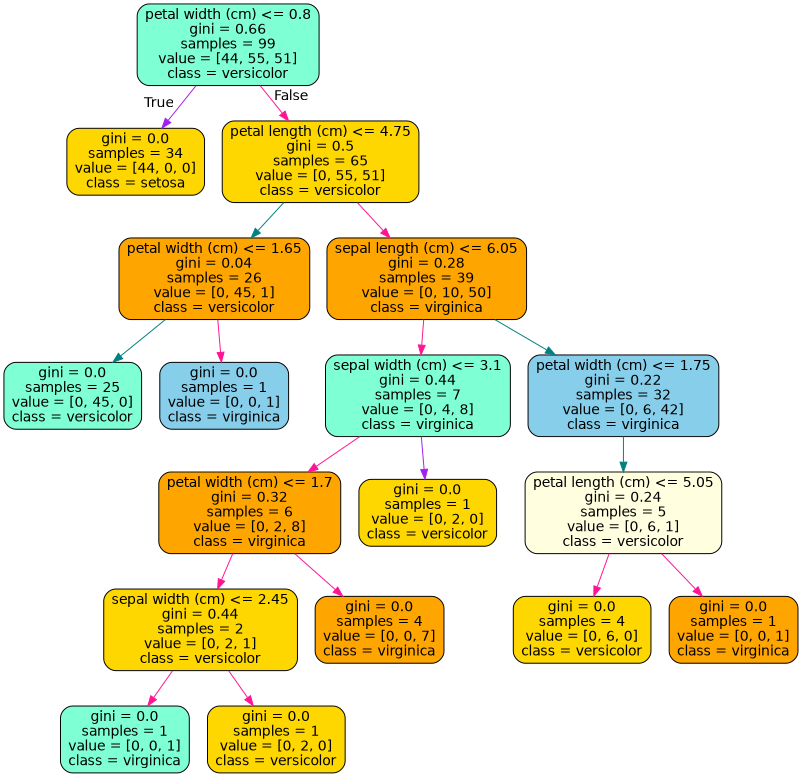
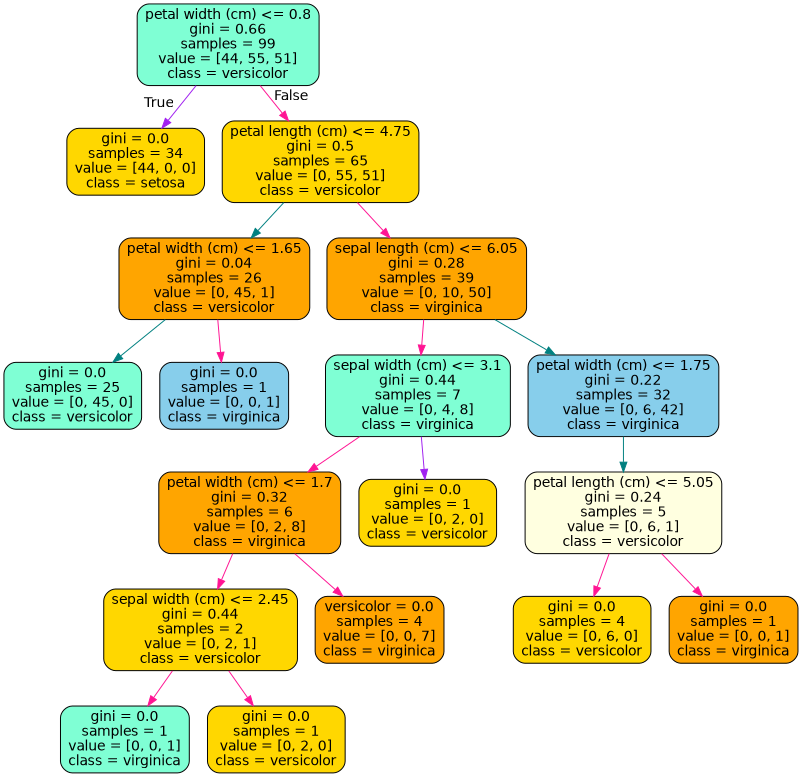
node "gini = 0.0 samples = 4 value = [0, 0, 7] class = virginica": label "gini = 0.0 samples = 4 value = [0, 0, 7] class = virginica" -> "versicolor = 0.0 samples = 4 value = [0, 0, 7] class = virginica"
